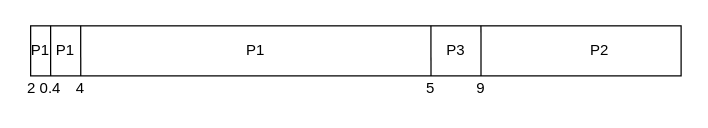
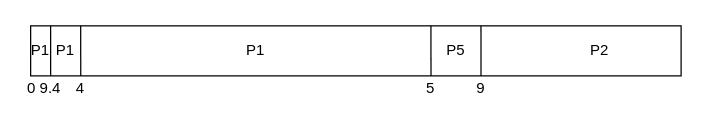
node "P3": label "P3" -> "P5"
node "2": label "2" -> "0"
node "0.4": label "0.4" -> "9.4"
